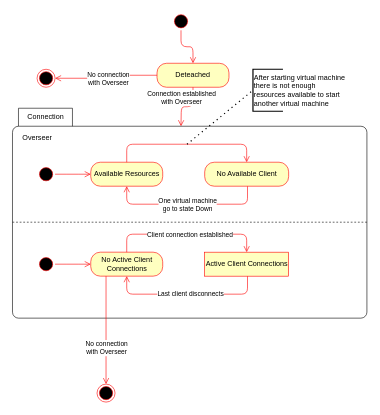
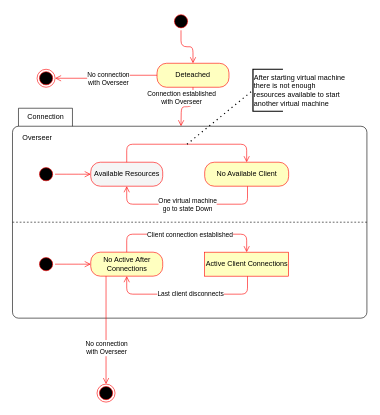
node "Available Resources": fillcolor #ffffc0 -> #f5f5f5
node "No Active Client Connections": label "No Active Client Connections" -> "No Active After Connections"
